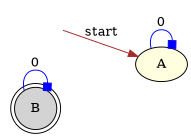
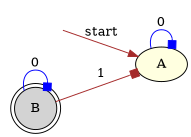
edge "B" -> "A": added, label "1"
